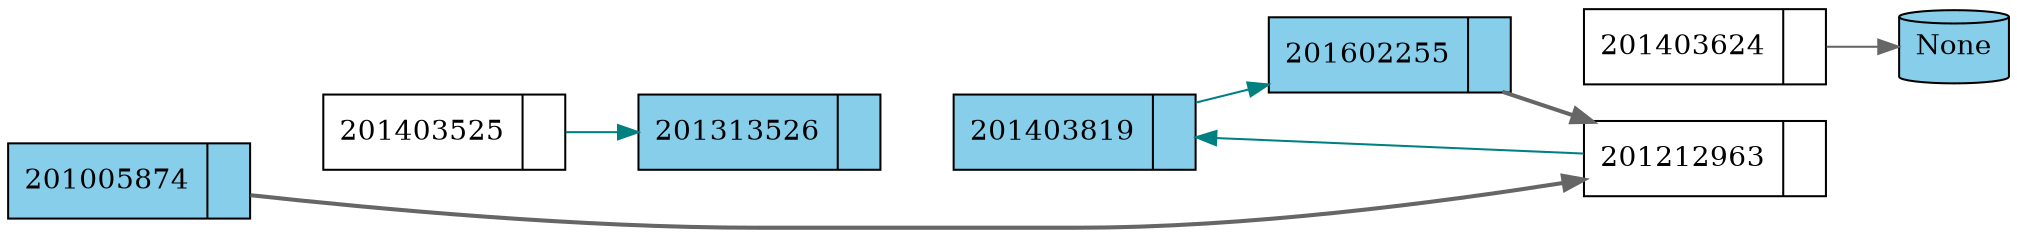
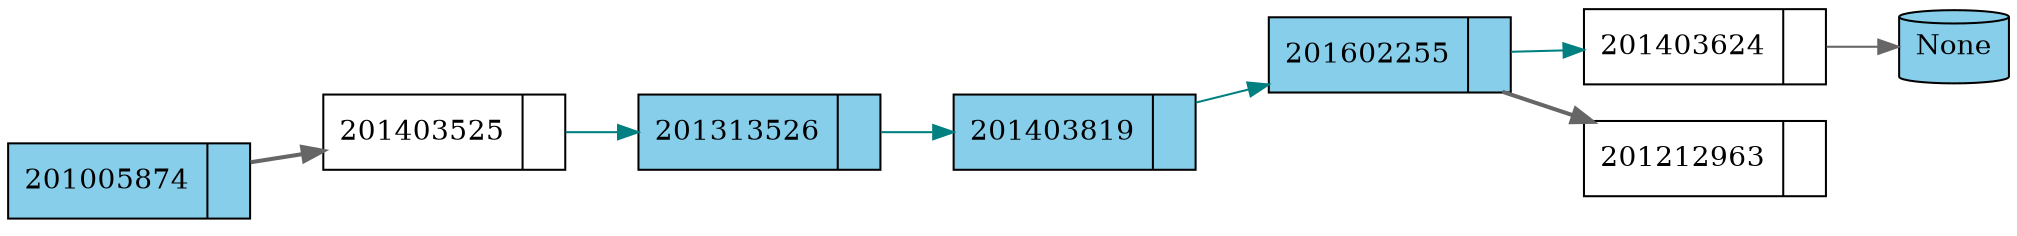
edge "201602255" -> "201403624": added
edge "201212963" -> "201403819": now "201313526" -> "201403819"
edge "201005874" -> "201212963": now "201005874" -> "201403525"
